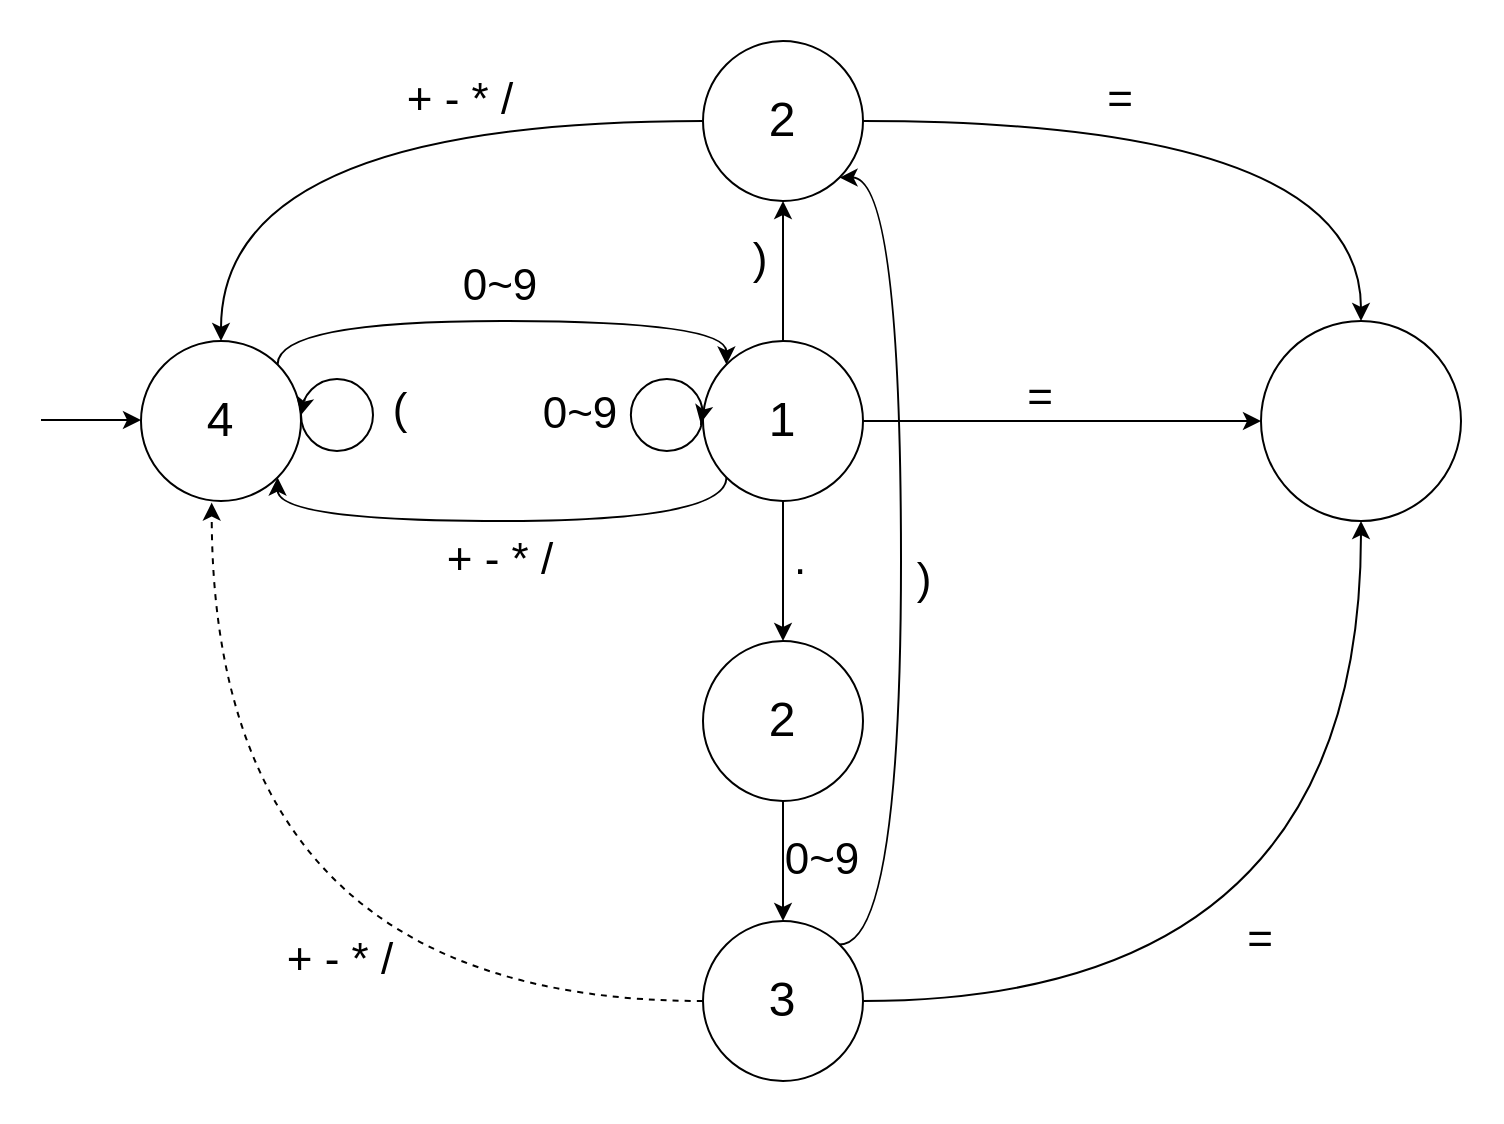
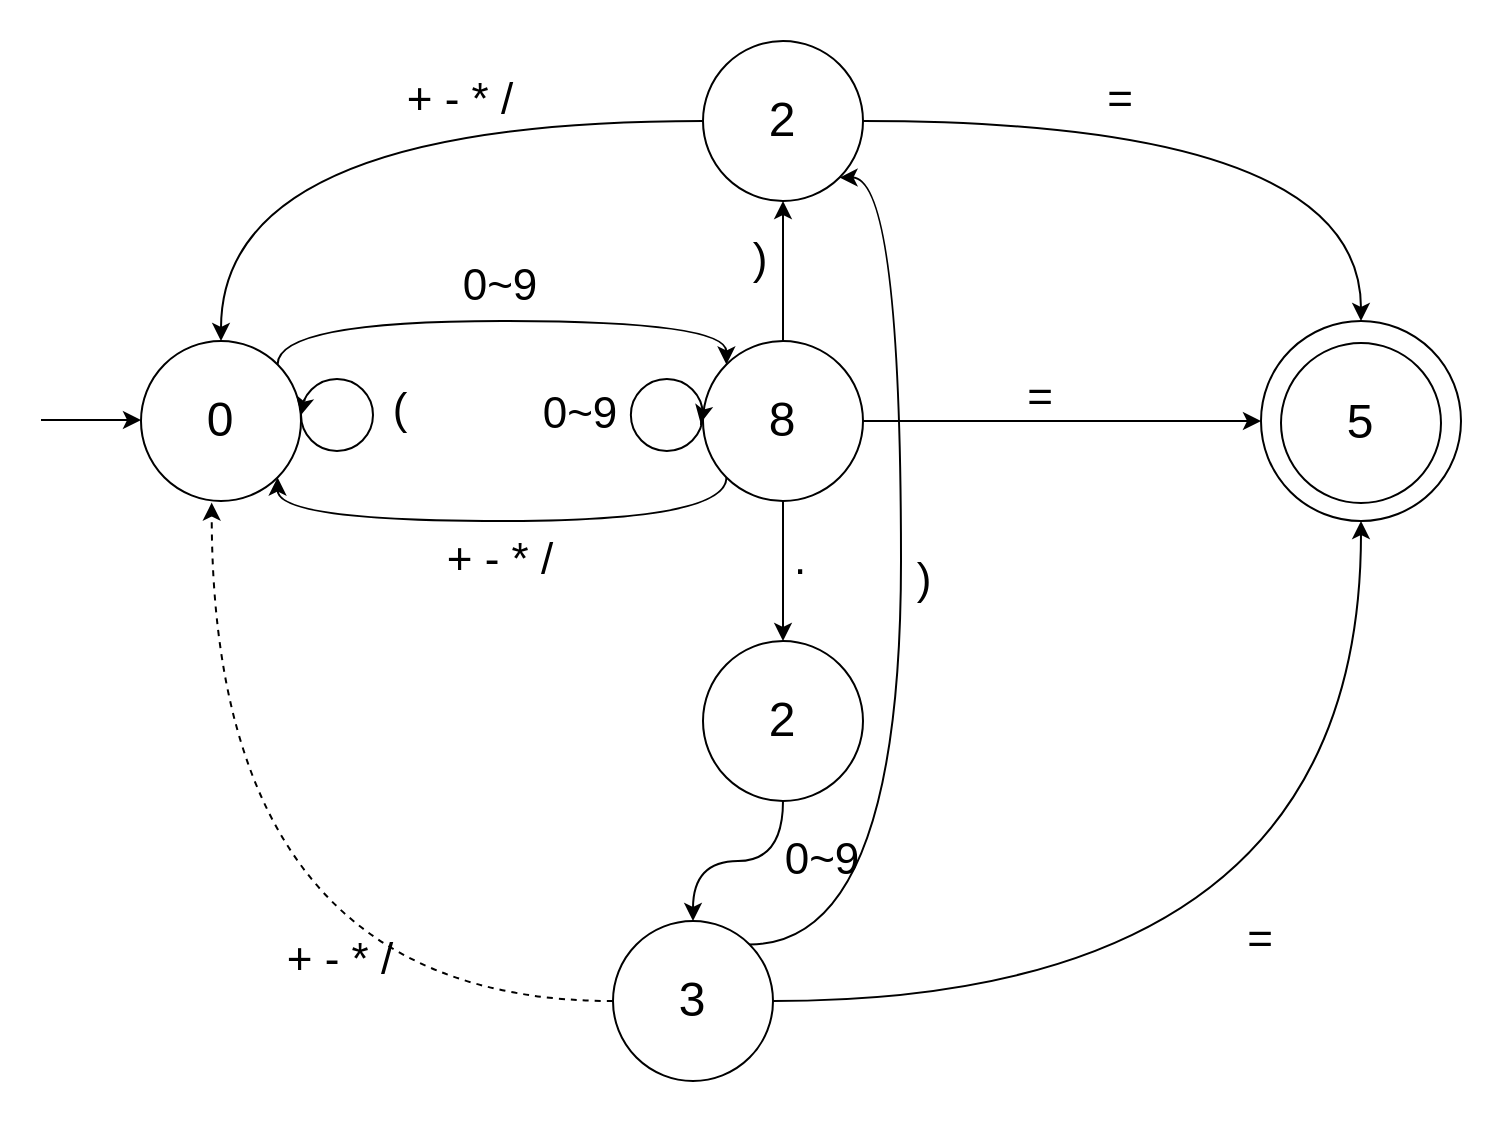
node "4": label "4" -> "0"
node "1": label "1" -> "8"
node "5": added
node "3": moved (783, 1001) -> (693, 1001)
